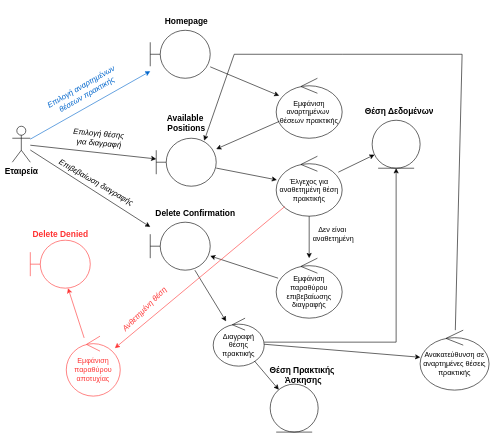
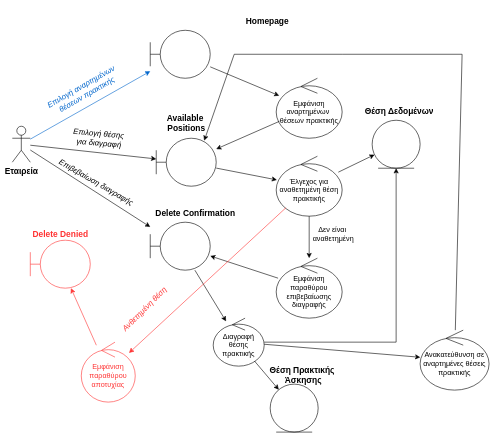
node "Homepage": moved (186, 21) -> (267, 21)
node "Εμφάνιση παραθύρου αποτυχίας": moved (93, 366) -> (108, 372)
